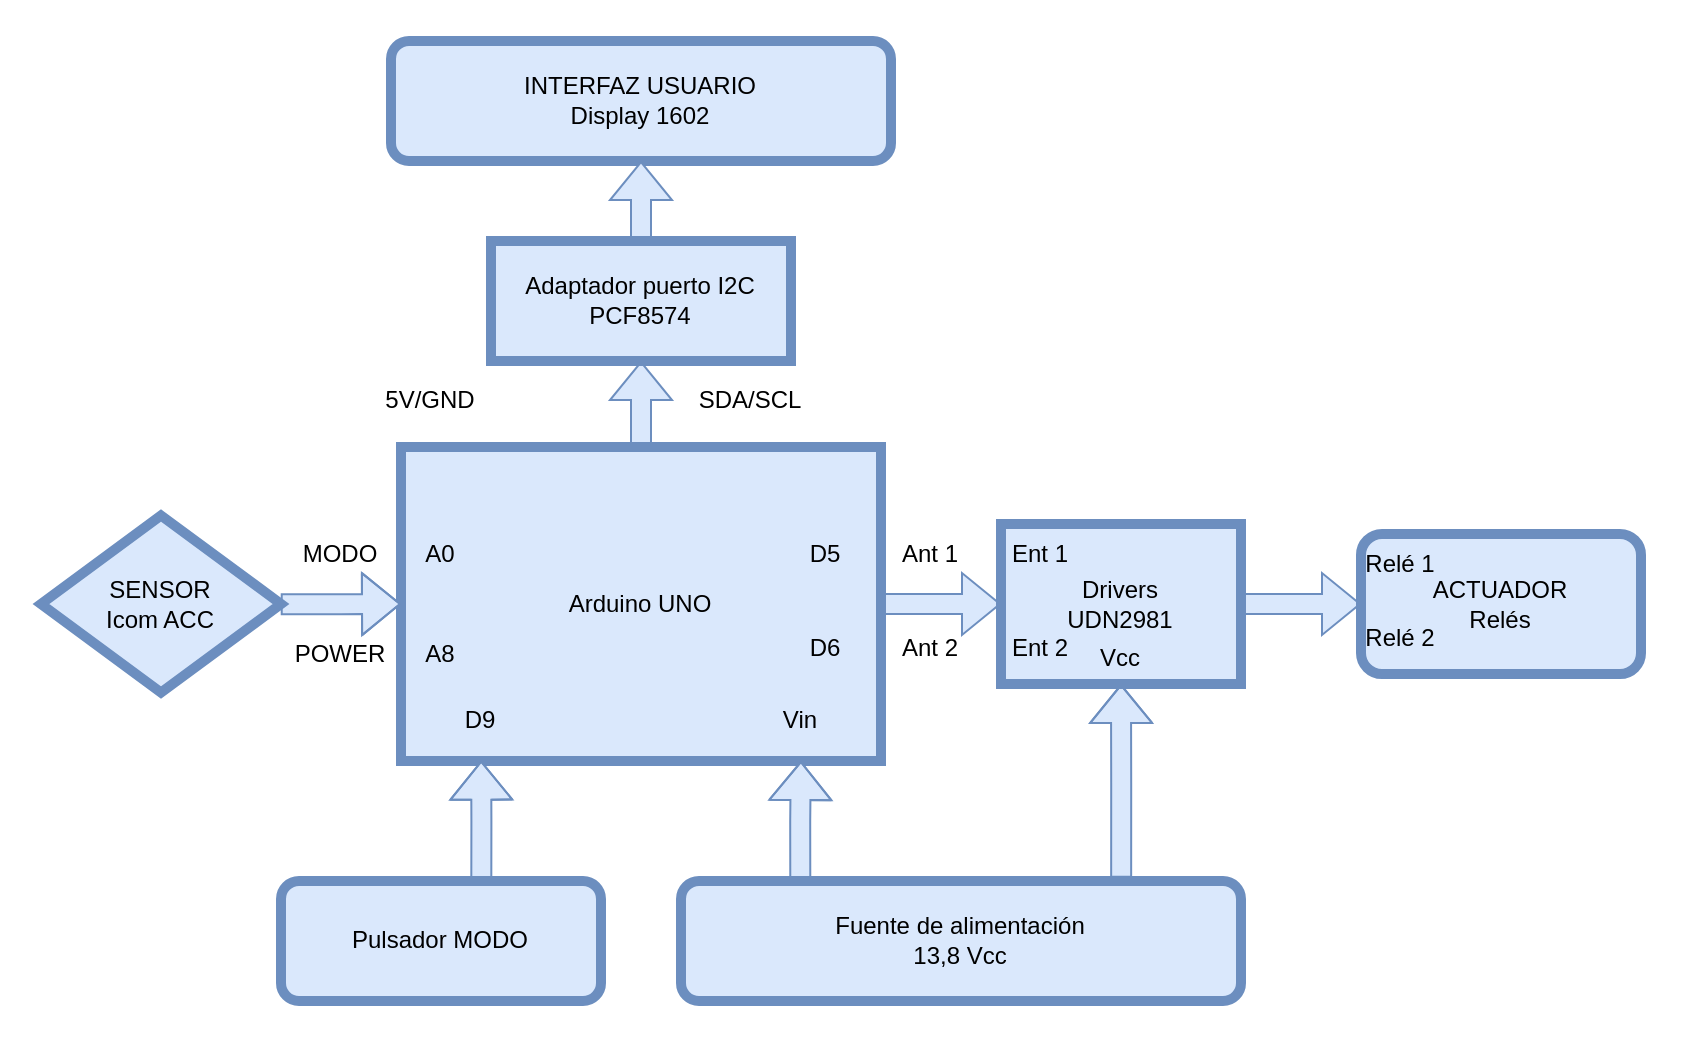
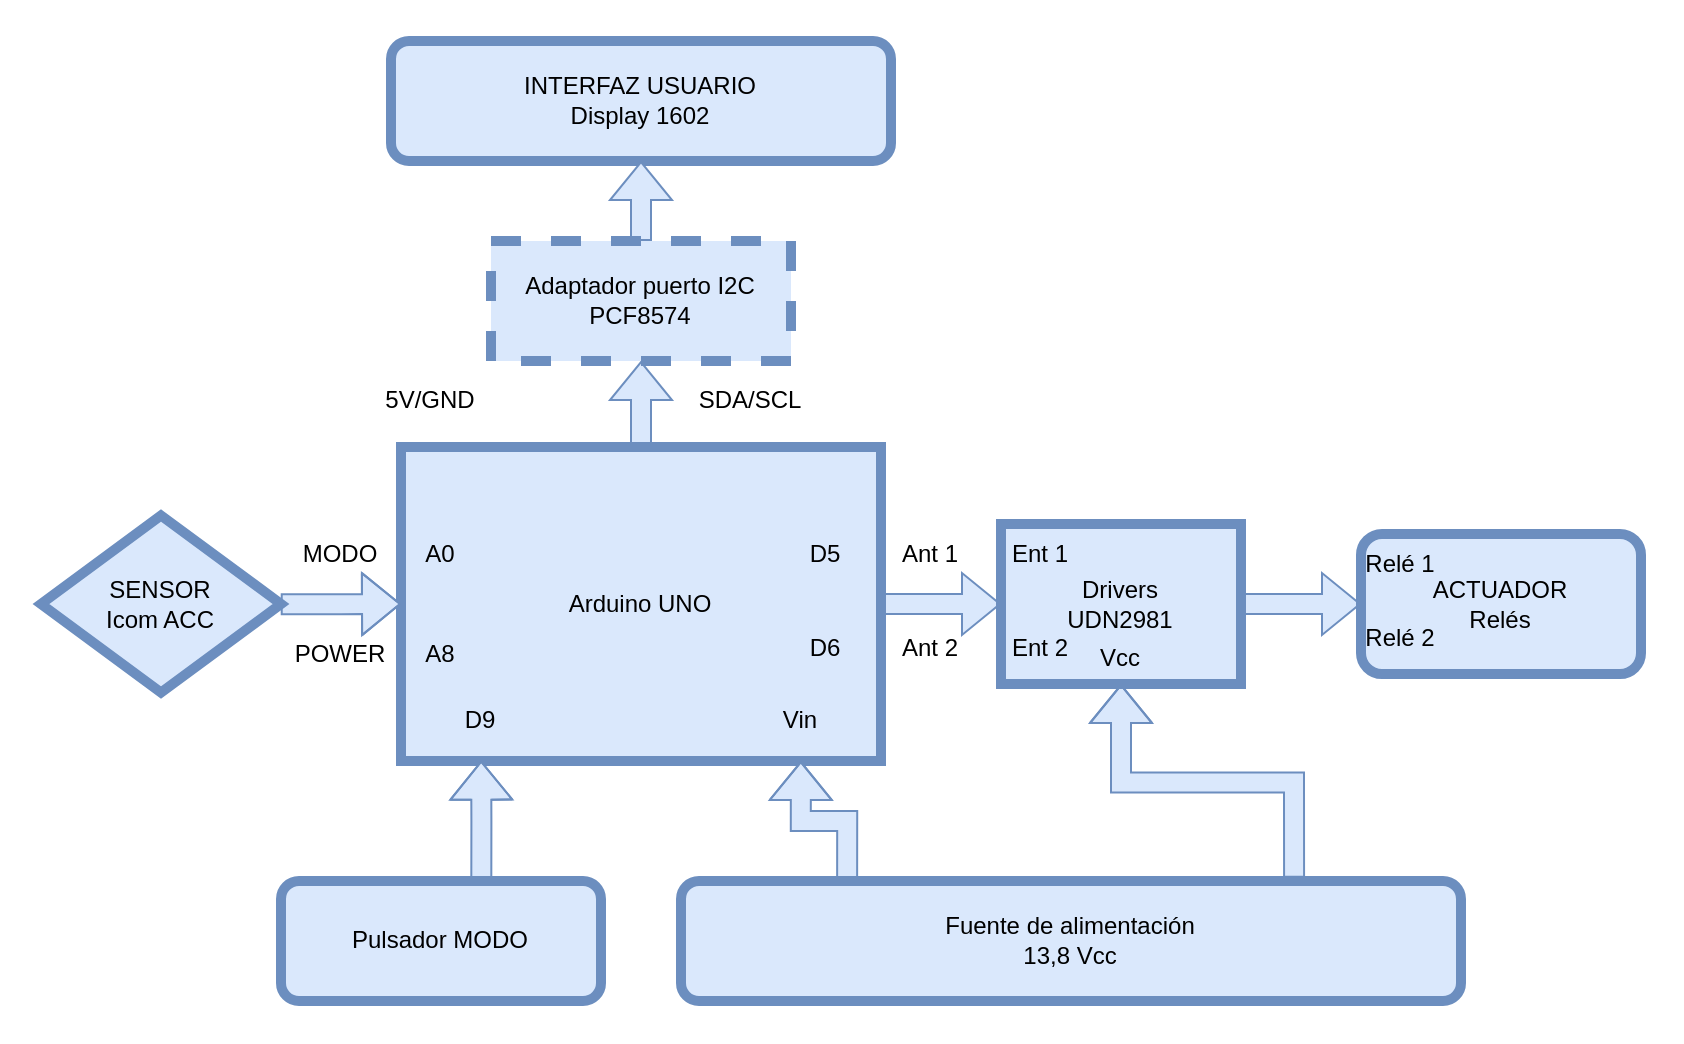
node "Adaptador puerto I2C PCF8574": style solid -> dashed
node "Fuente de alimentación 13,8 Vcc": size 560x120 -> 780x120
